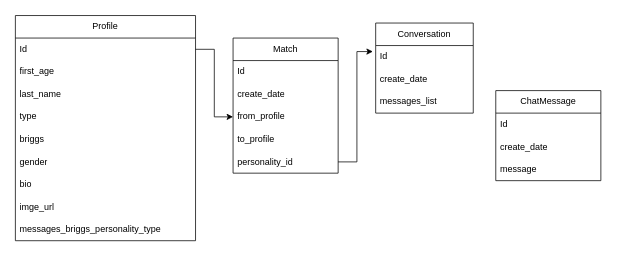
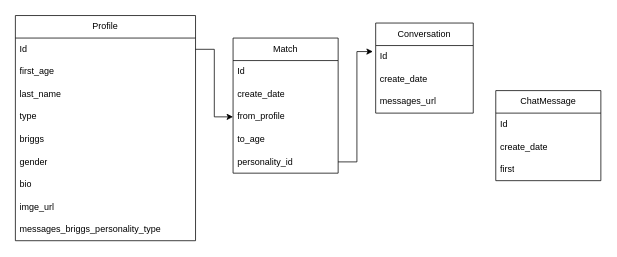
node "messages_list": label "messages_list" -> "messages_url"
node "to_profile": label "to_profile" -> "to_age"
node "message": label "message" -> "first"
